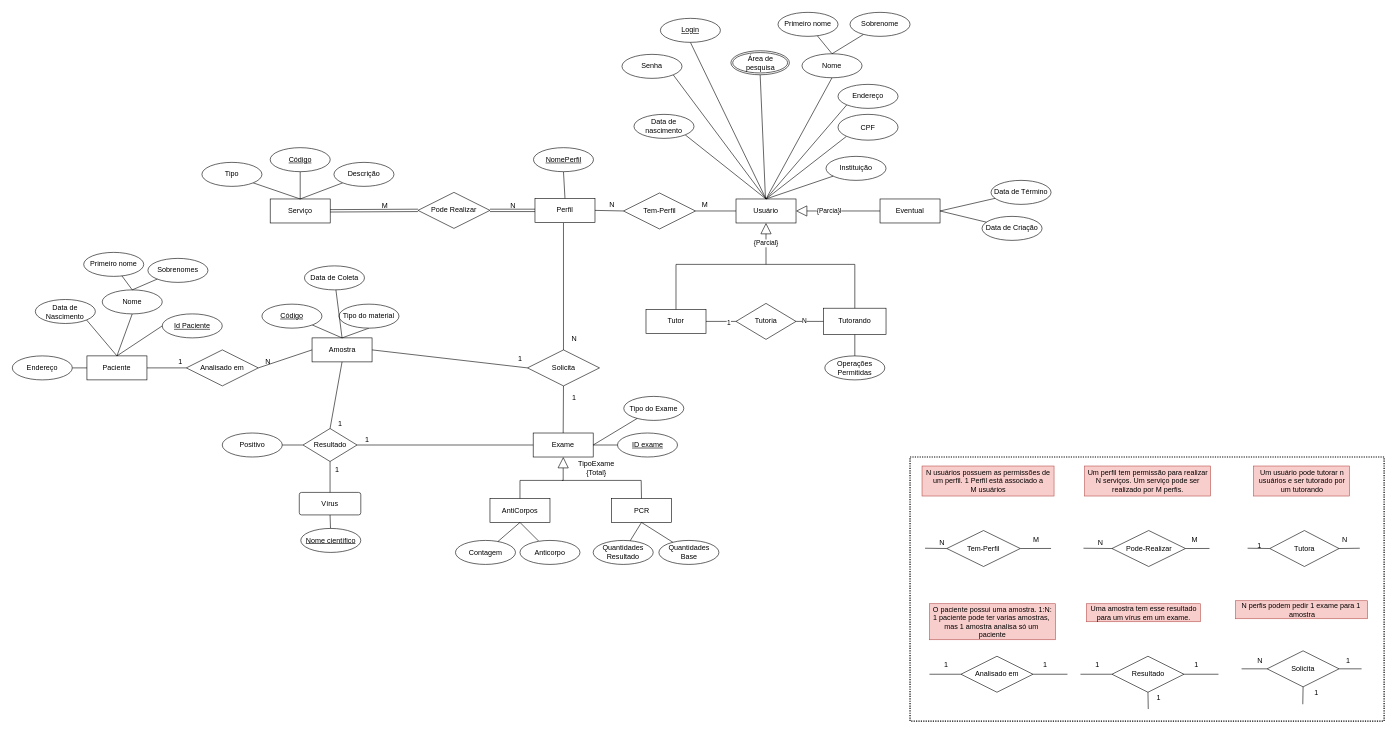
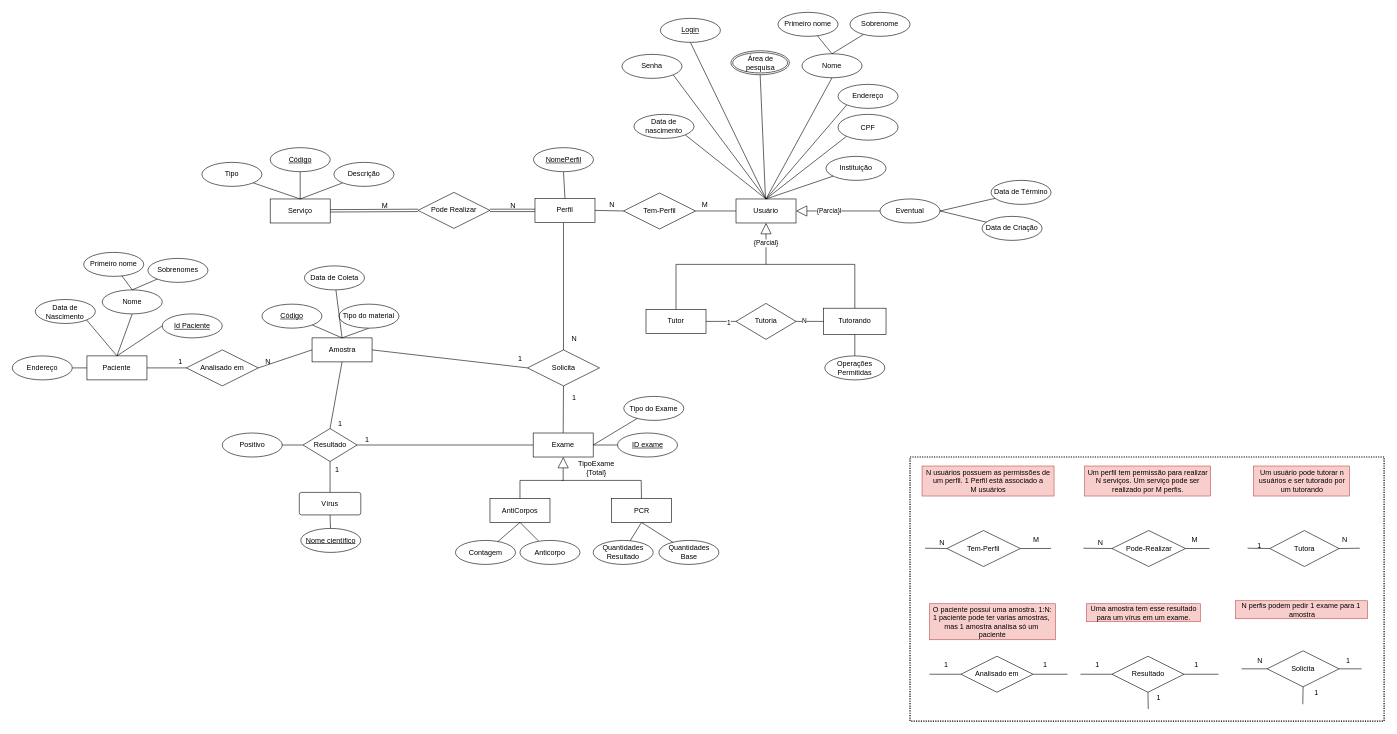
node "Eventual": shape rectangle -> ellipse
